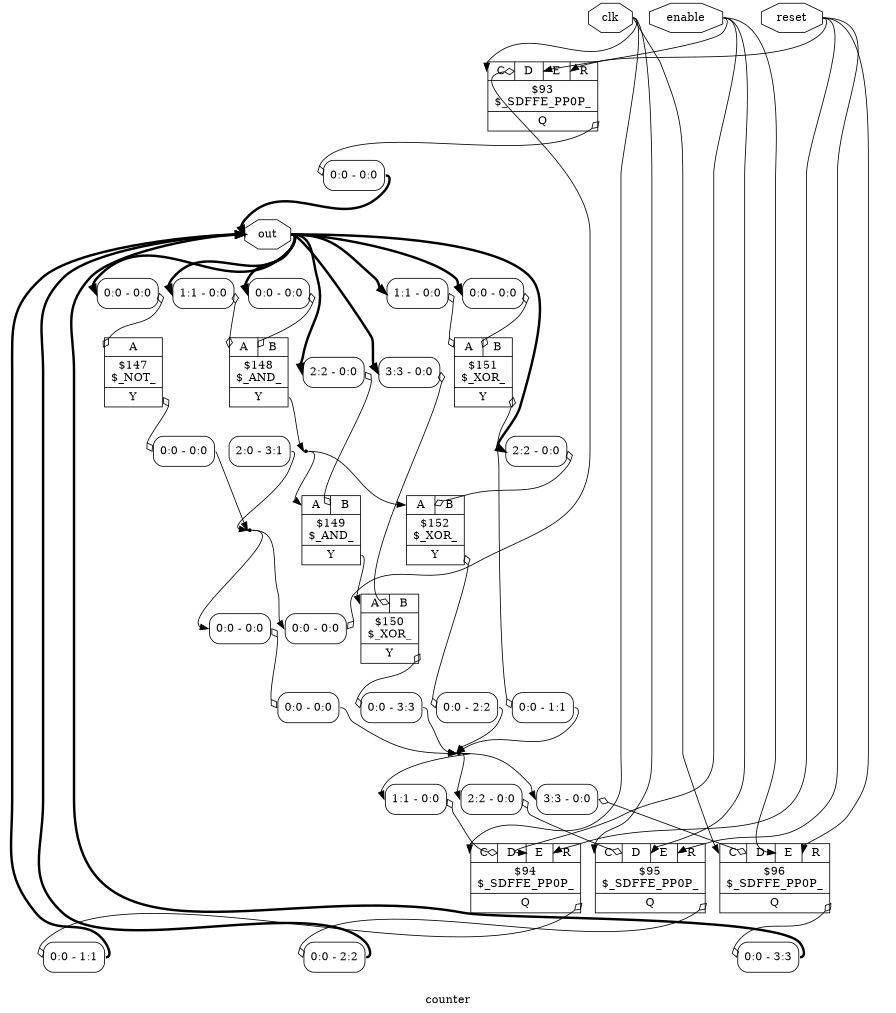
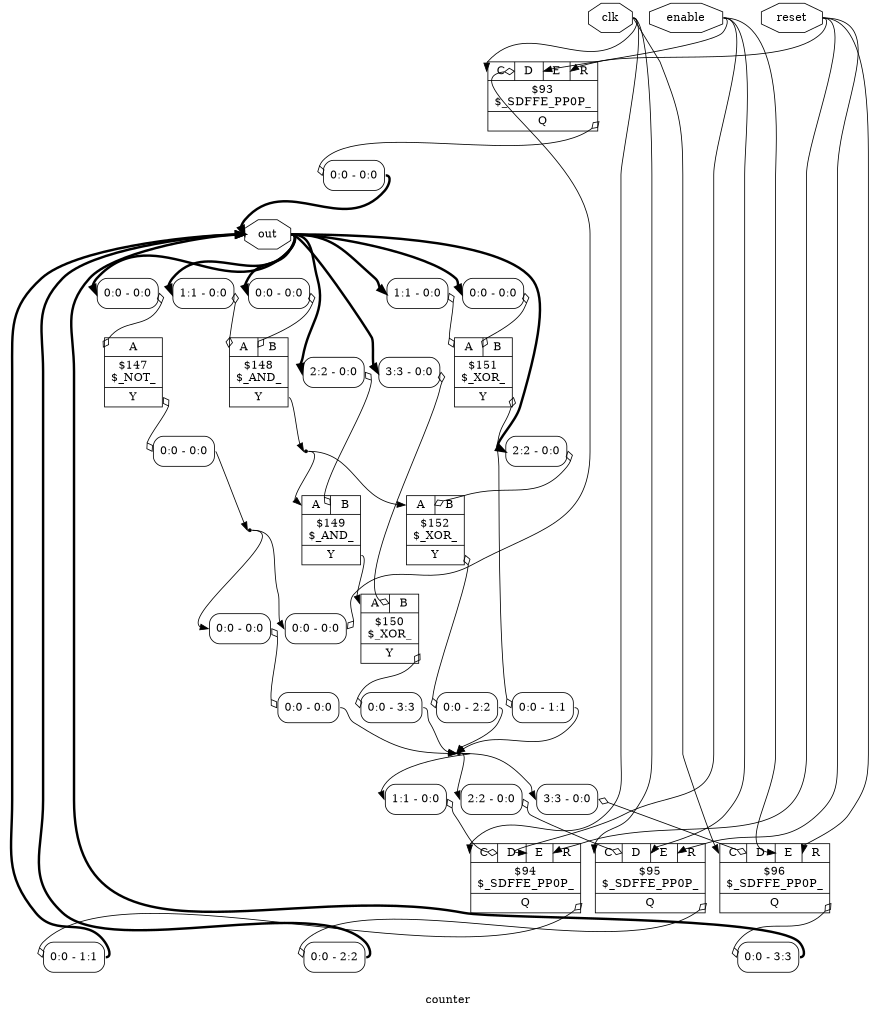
node "2:0 - 3:1": removed
